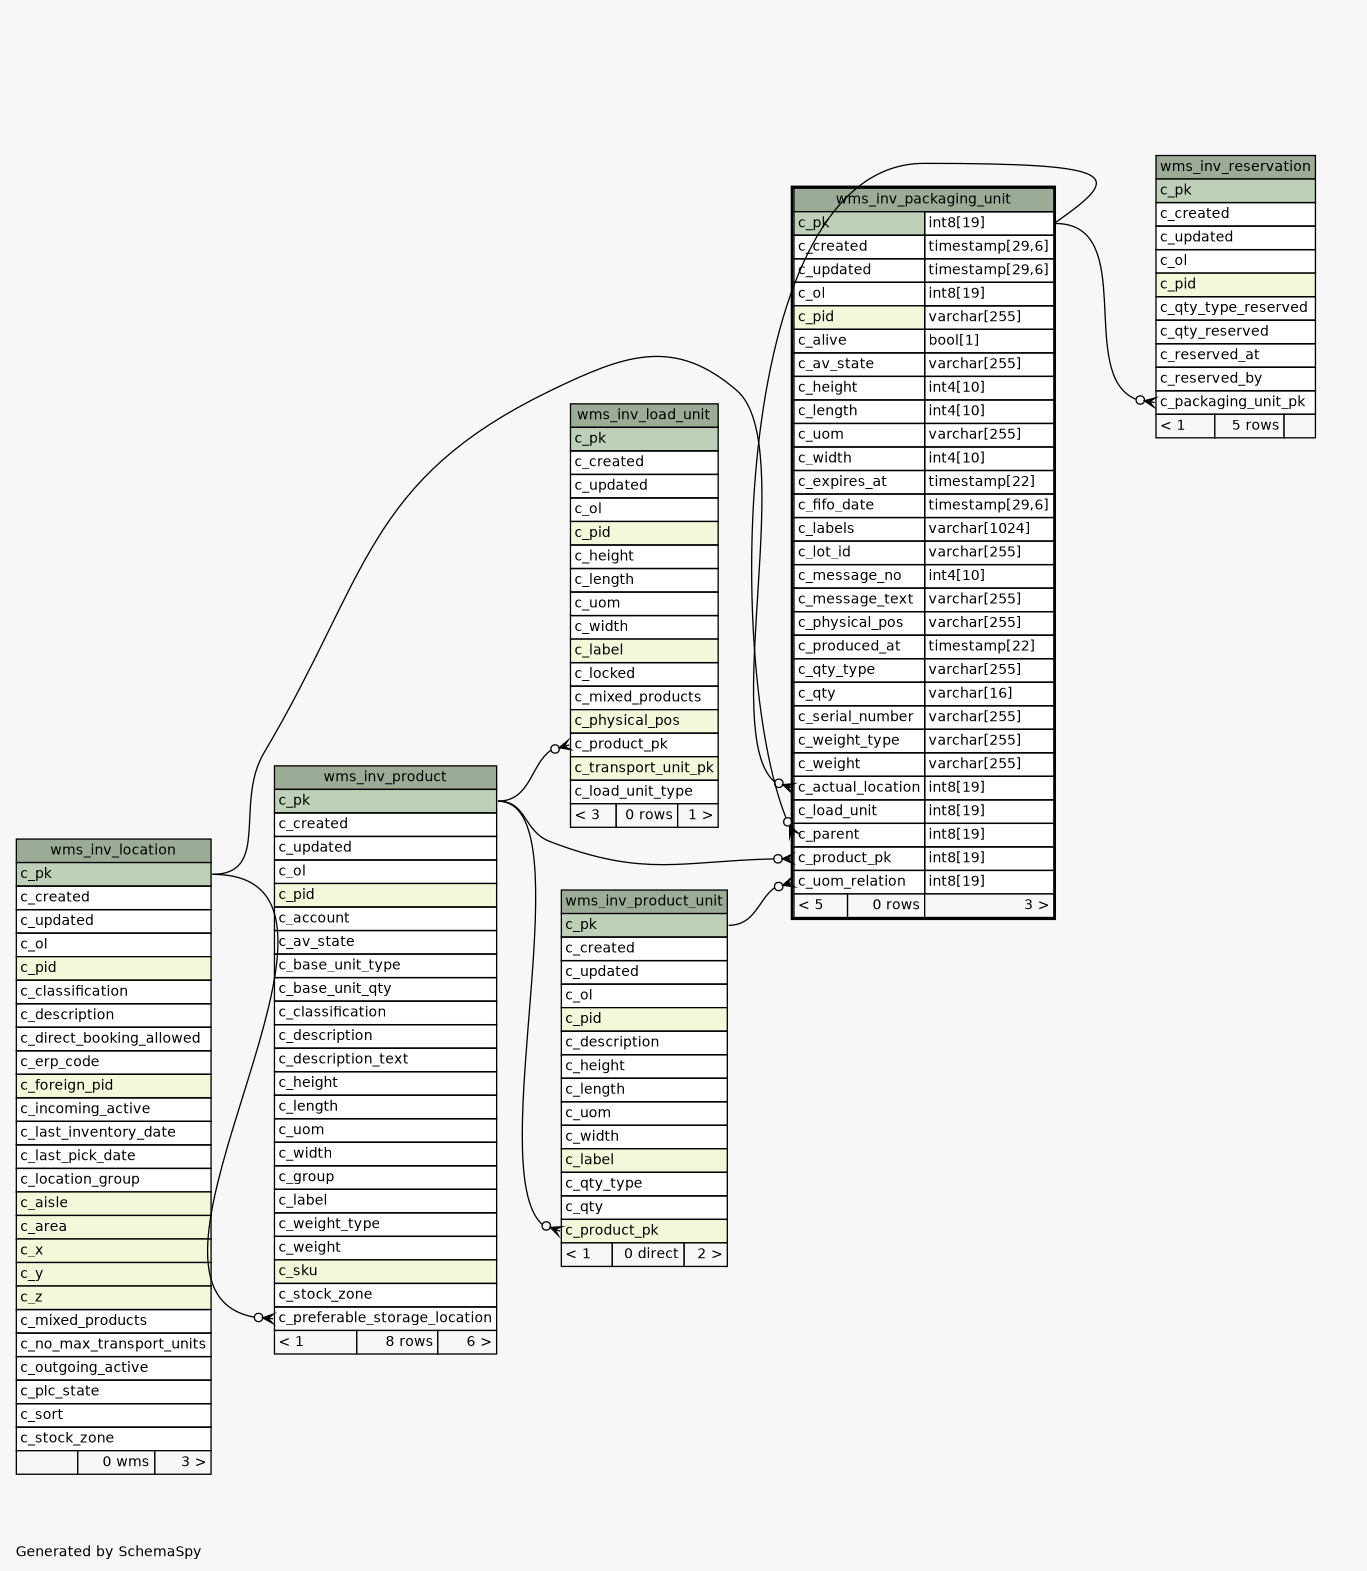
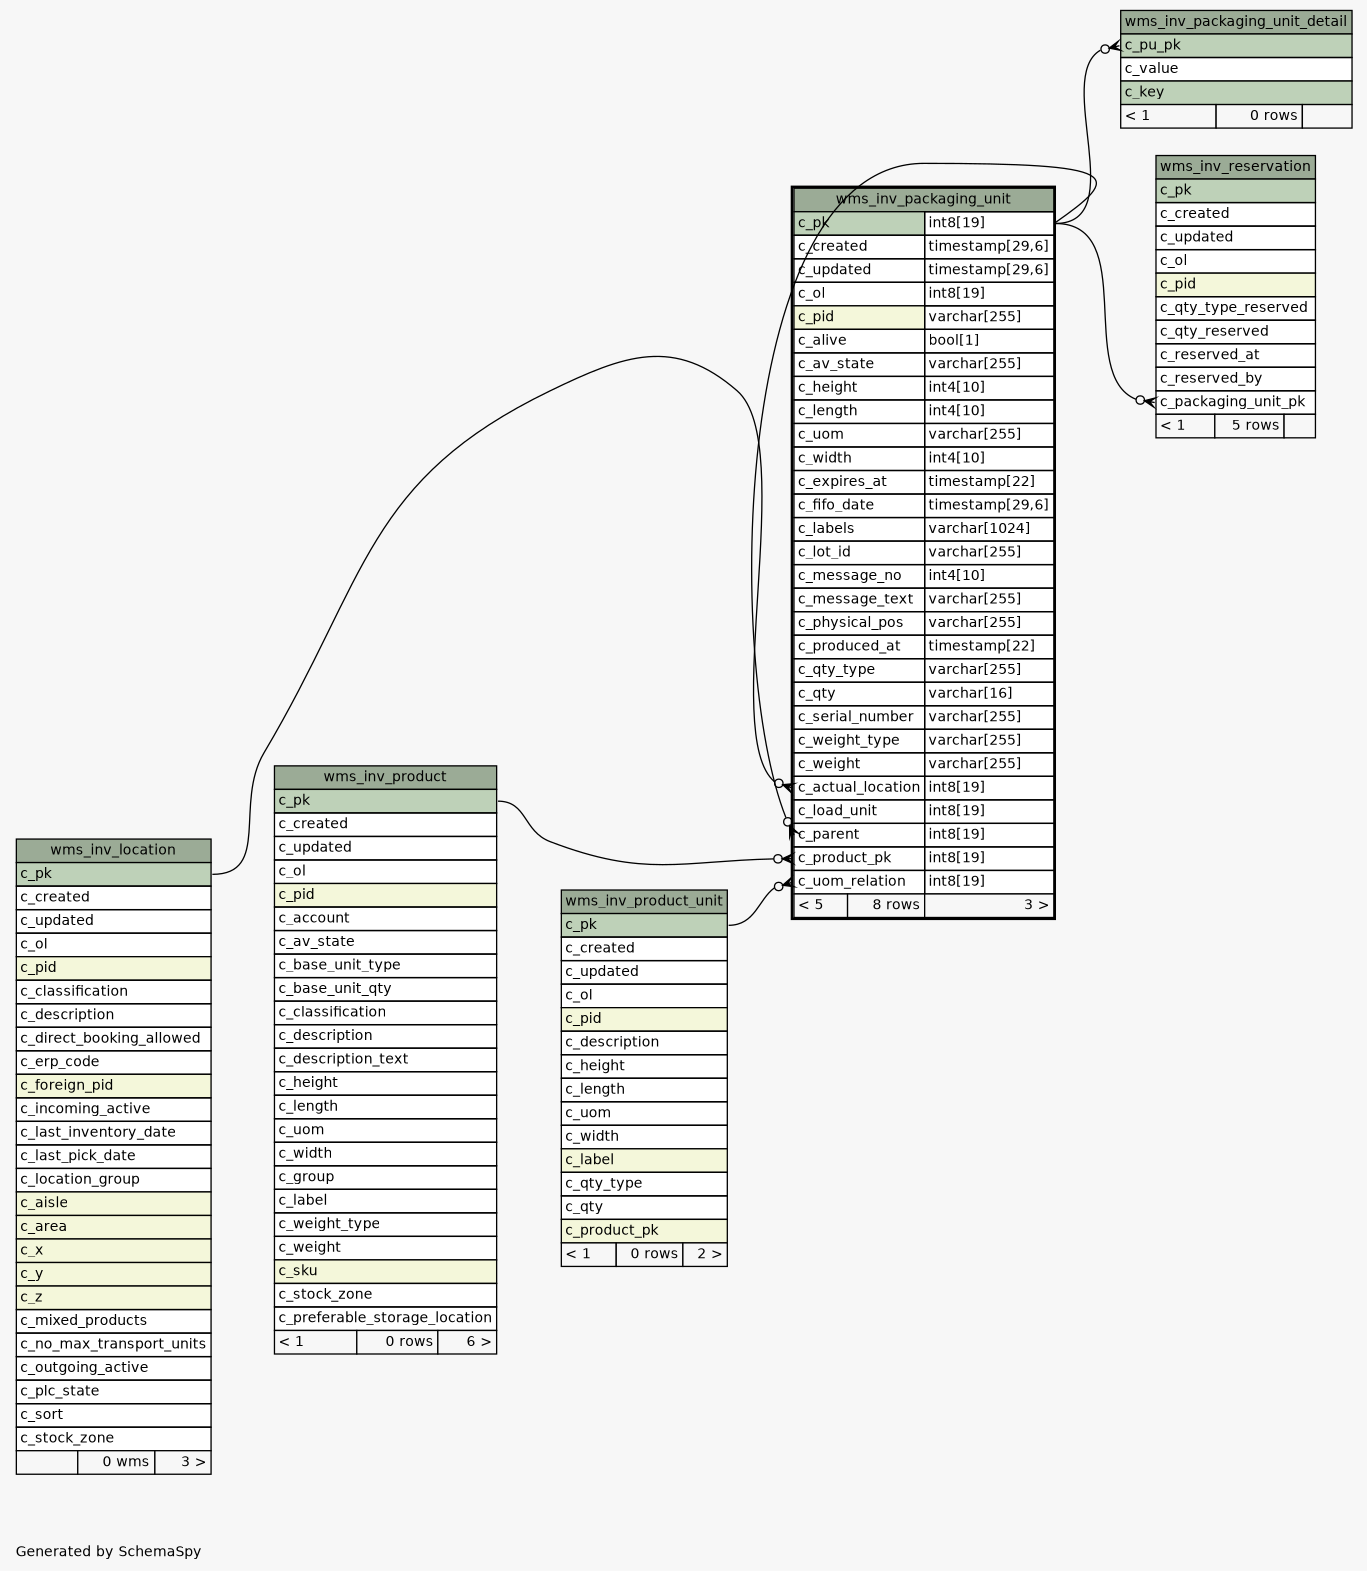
node "wms_inv_packaging_unit_detail": added
node "wms_inv_load_unit": removed
node "wms_inv_packaging_unit": text "0 rows" -> "8 rows"
edge "wms_inv_product" -> "wms_inv_product_unit": removed
edge "wms_inv_location" -> "wms_inv_product": removed
node "wms_inv_product_unit": text "0 direct" -> "0 rows"
node "wms_inv_product": text "8 rows" -> "0 rows"
